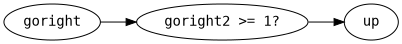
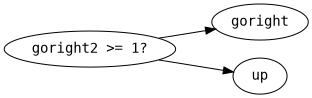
edge "goright" -> "goright2 >= 1?": reversed
